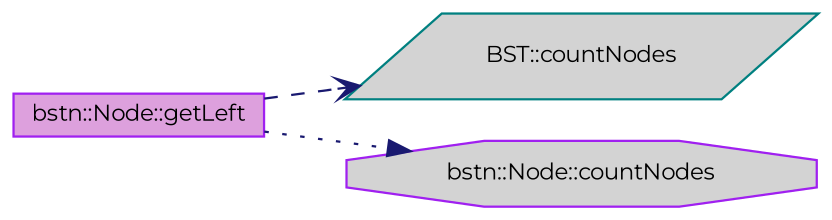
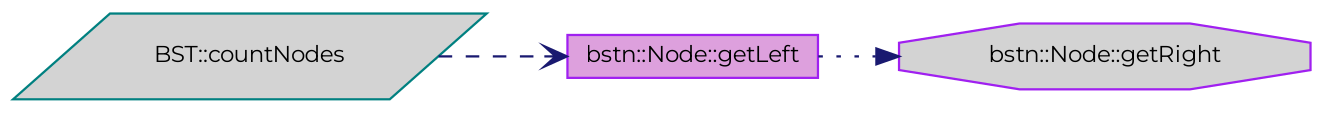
edge "bstn::Node::getLeft" -> "BST::countNodes": reversed
node "bstn::Node::countNodes": label "bstn::Node::countNodes" -> "bstn::Node::getRight"
